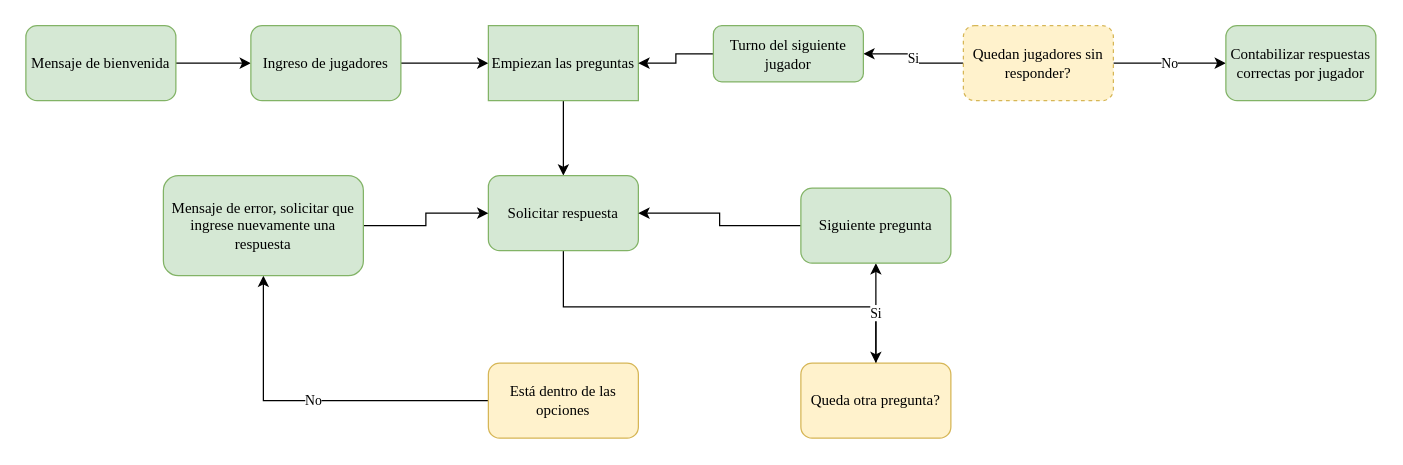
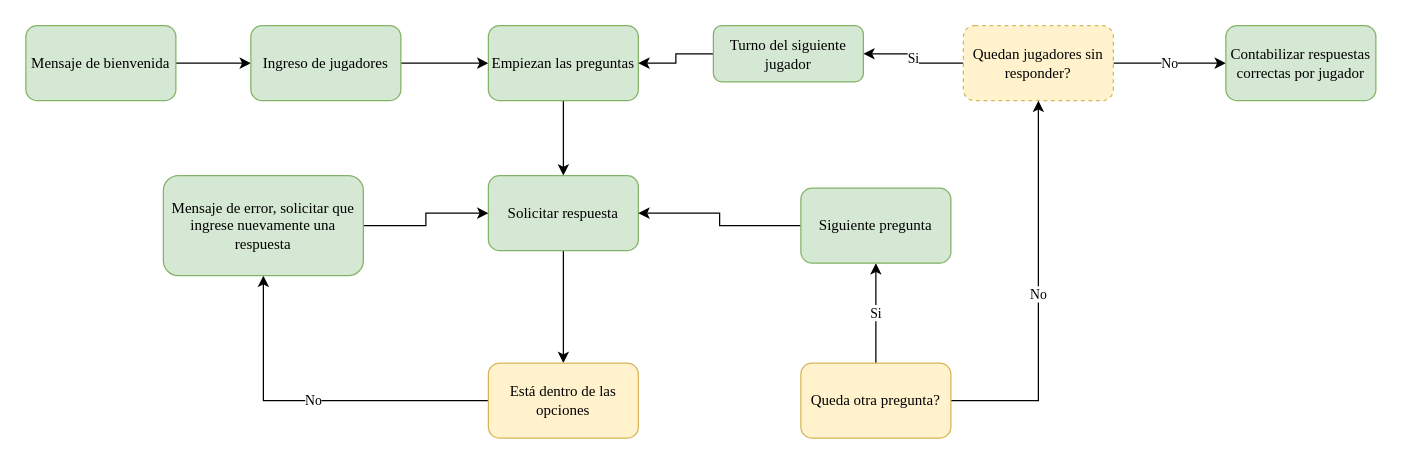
node "Empiezan las preguntas": shape rectangle -> rounded rectangle
edge "Queda otra pregunta?" -> "Quedan jugadores sin responder?": added, label "No"
edge "Solicitar respuesta" -> "Queda otra pregunta?": now "Solicitar respuesta" -> "Está dentro de las opciones"
